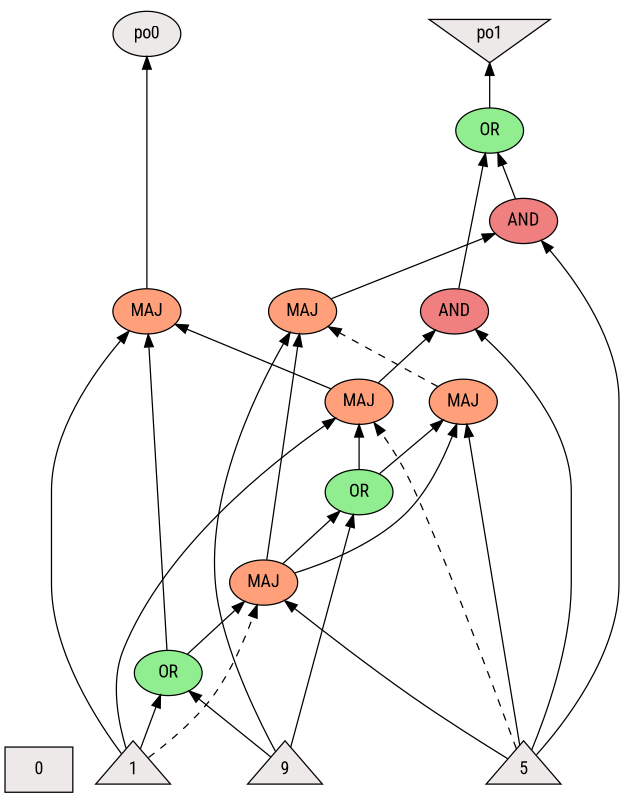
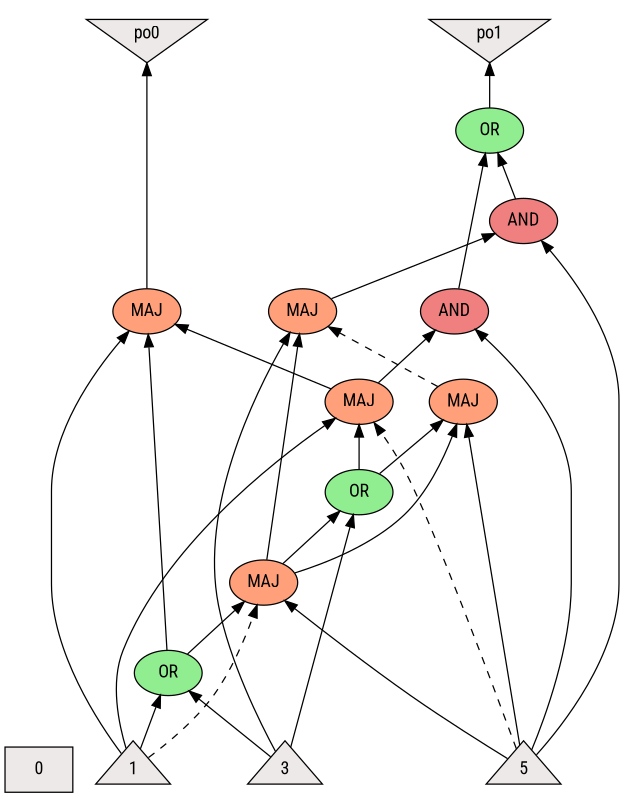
node "po0": shape ellipse -> invtriangle
node "9": label "9" -> "3"
